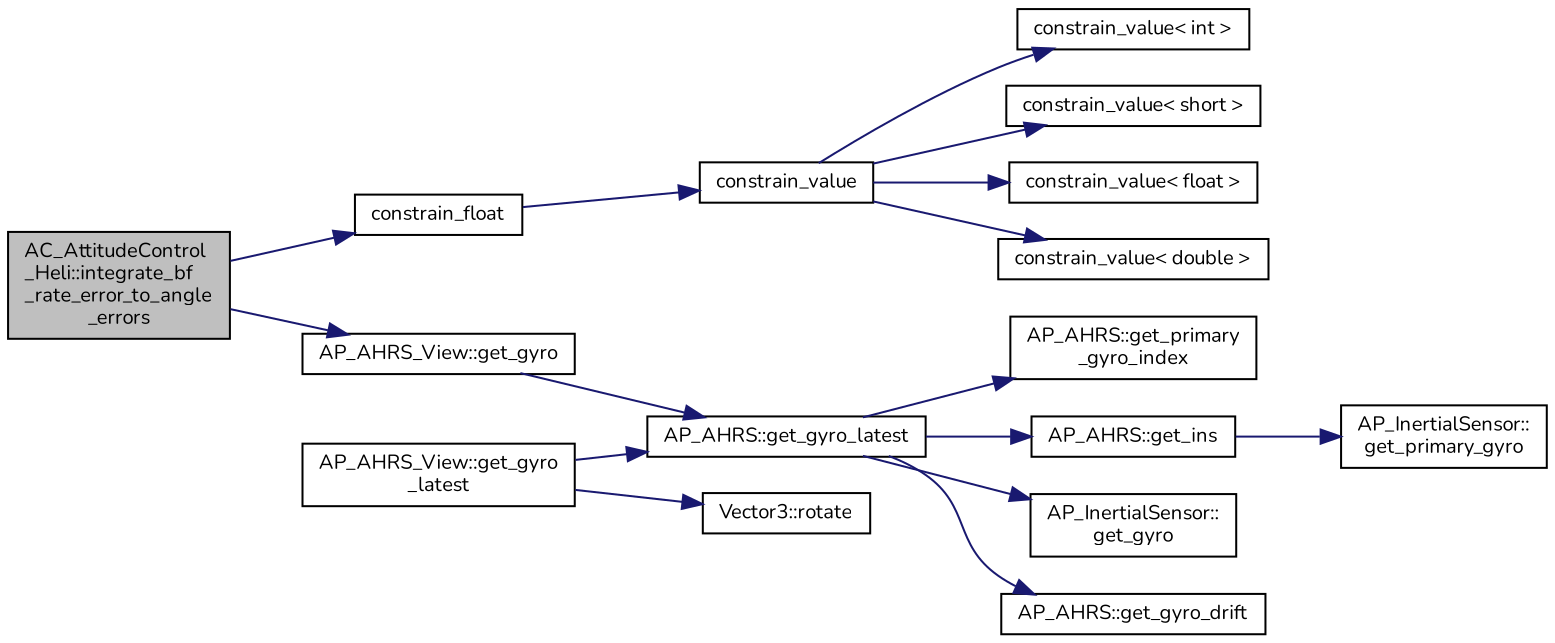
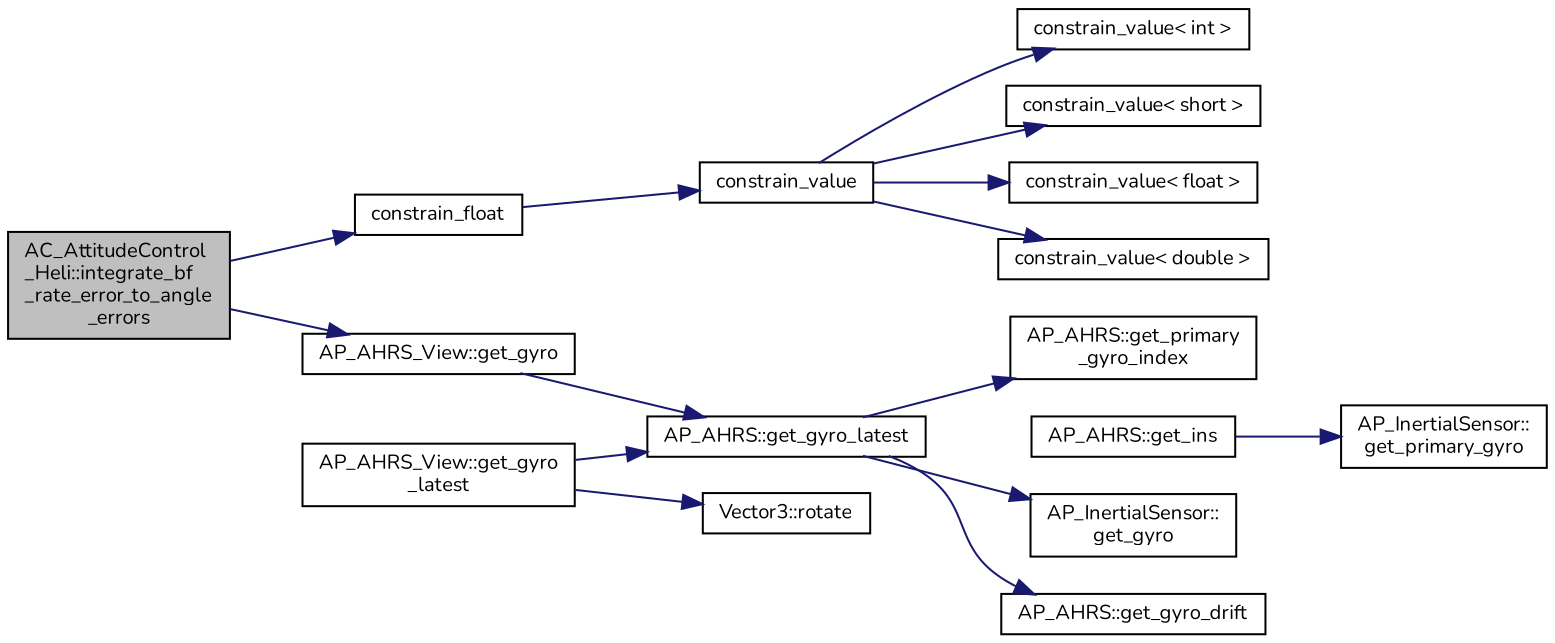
edge "AP_AHRS::get_gyro_latest" -> "AP_AHRS::get_ins": removed
